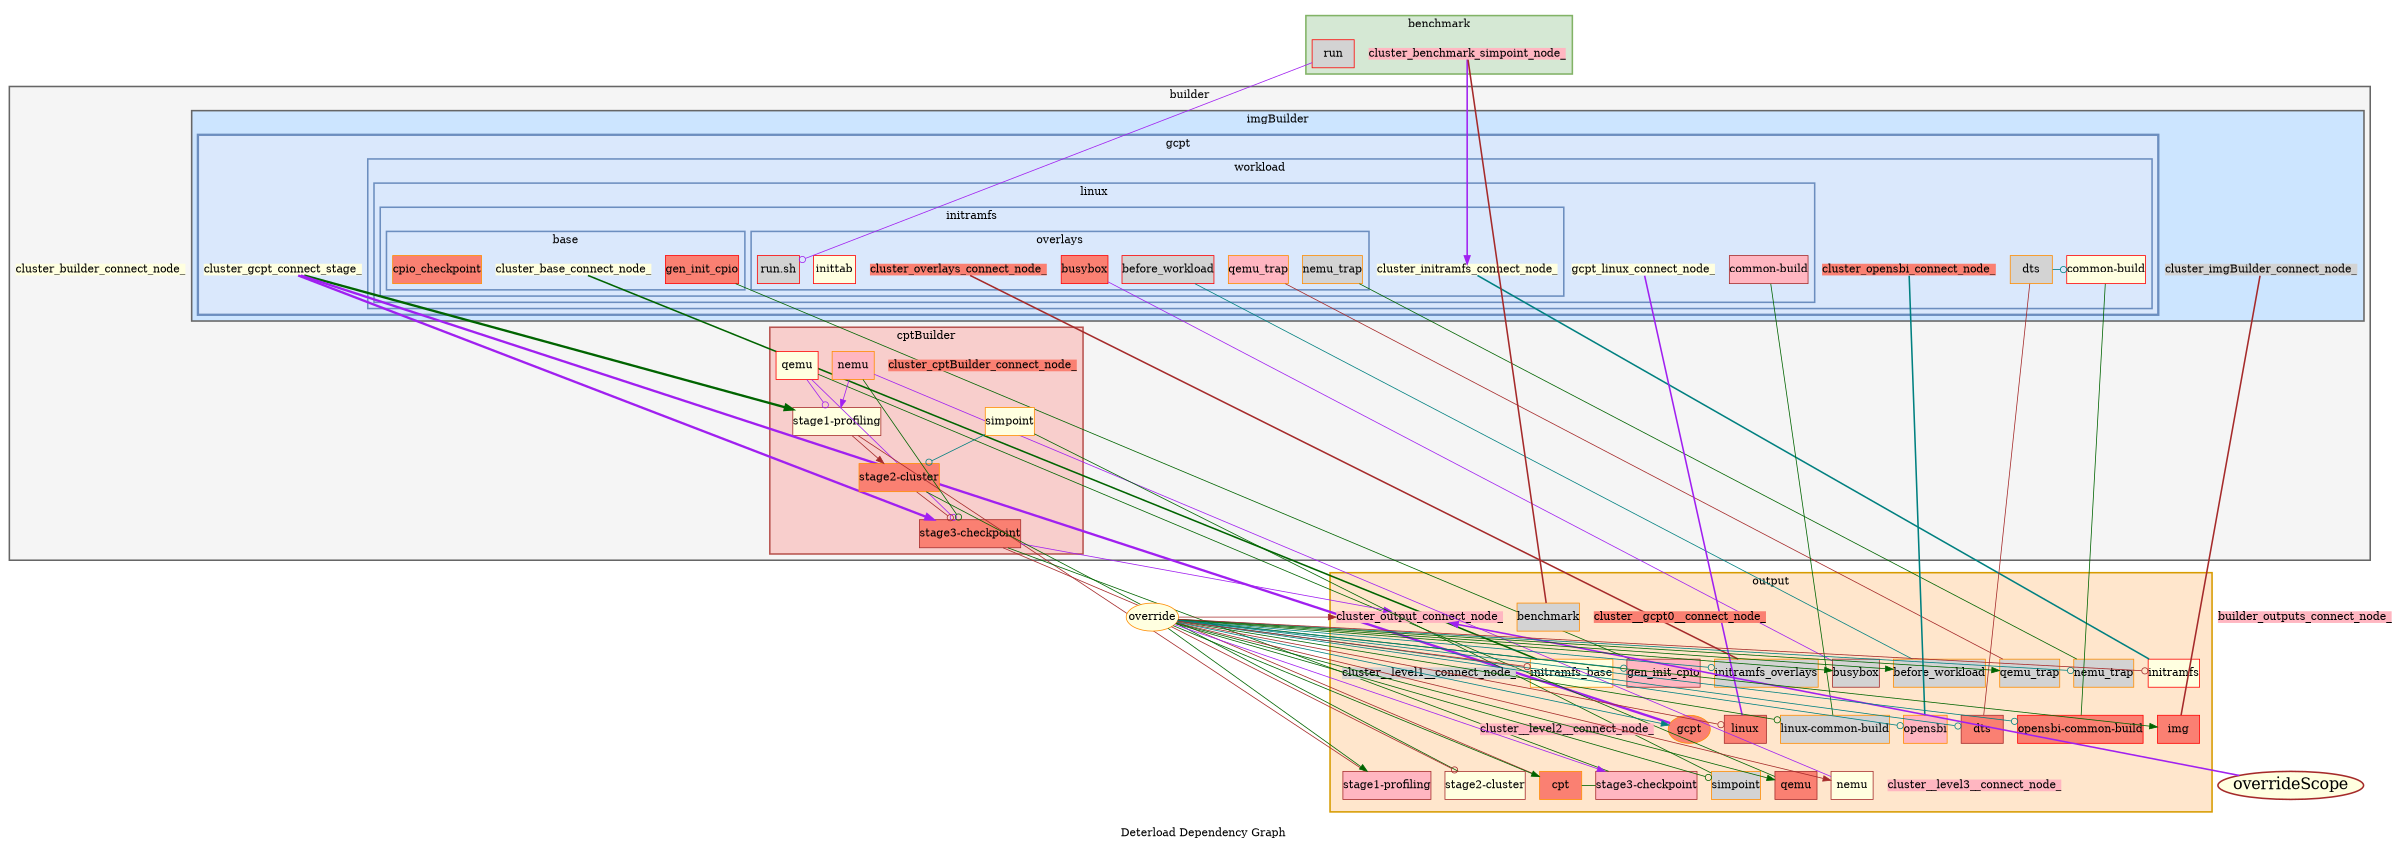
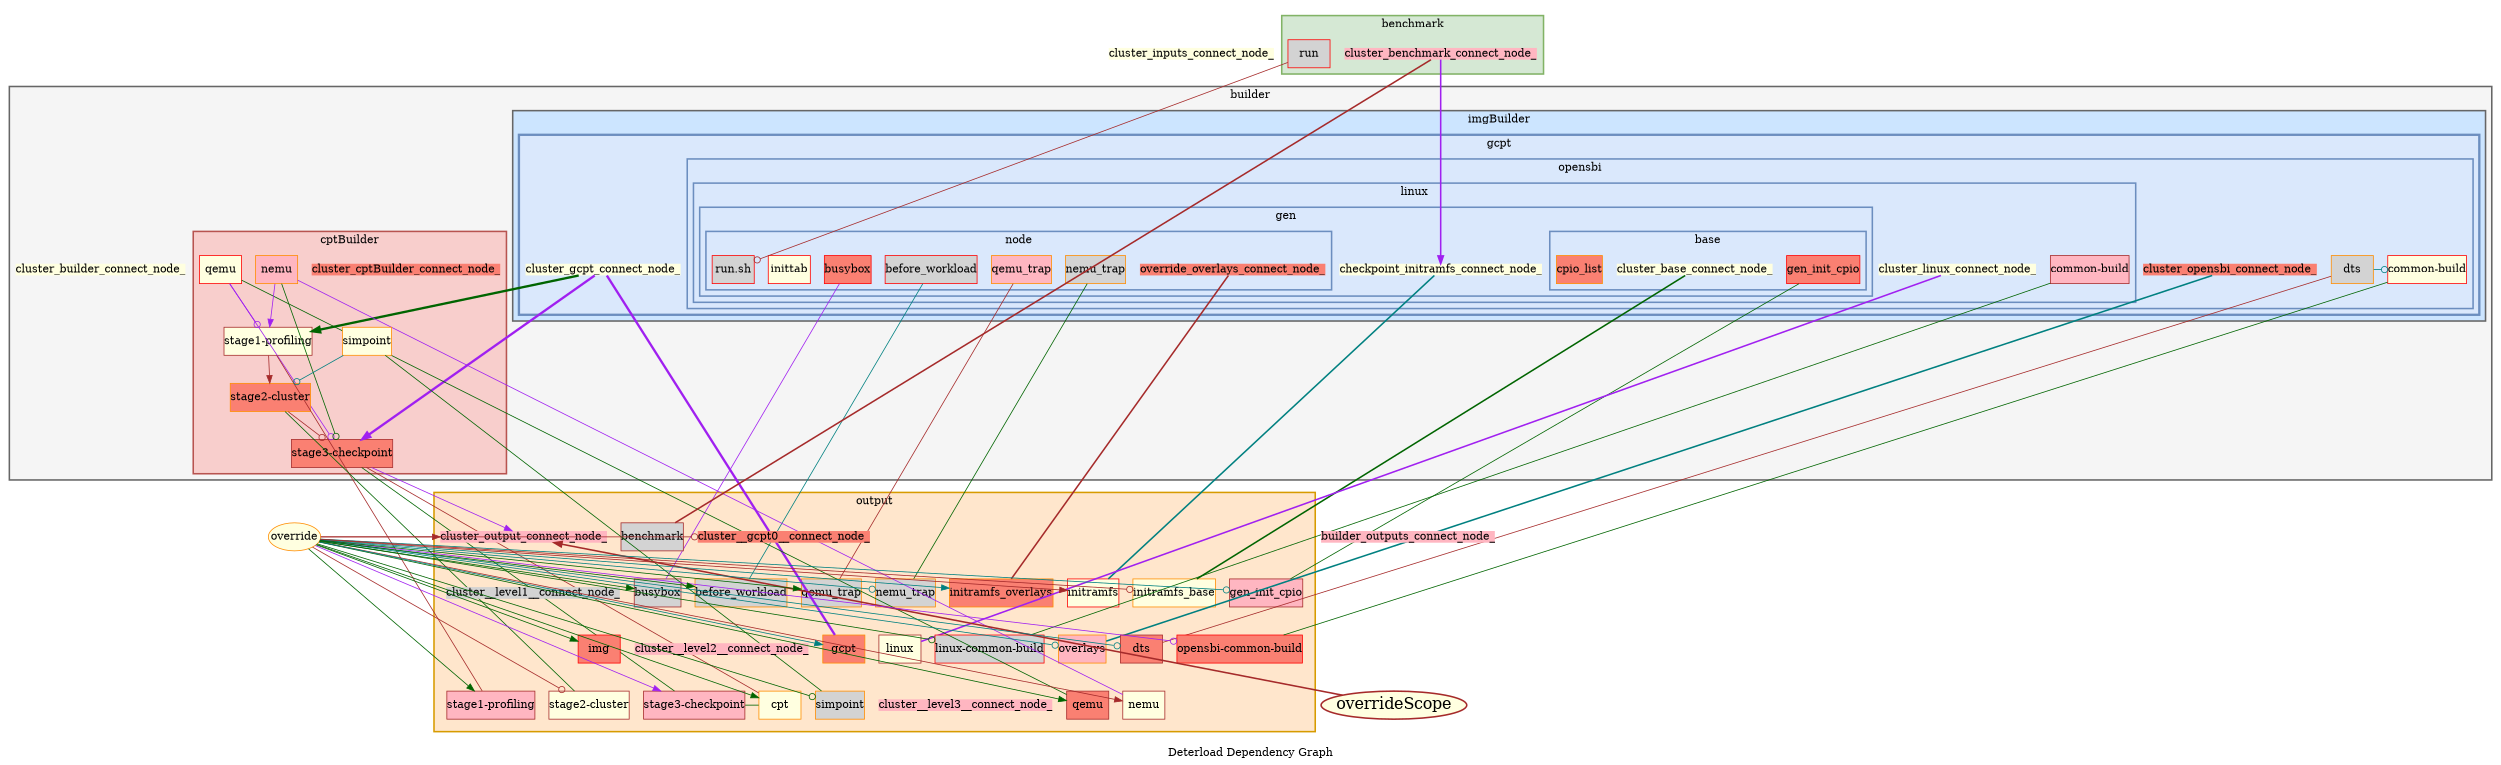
node "cluster_inputs_connect_node_": added
node "cluster_benchmark_simpoint_node_": label "cluster_benchmark_simpoint_node_" -> "cluster_benchmark_connect_node_"
edge "run" -> "run.sh": color purple -> brown
cluster "workload": label "workload" -> "opensbi"
cluster "initramfs": label "initramfs" -> "gen"
cluster "overlays": label "overlays" -> "node"
node "cluster_gcpt_connect_stage_": label "cluster_gcpt_connect_stage_" -> "cluster_gcpt_connect_node_"
node "cpio_checkpoint": label "cpio_checkpoint" -> "cpio_list"
node "cluster_overlays_connect_node_": label "cluster_overlays_connect_node_" -> "override_overlays_connect_node_"
node "cluster_initramfs_connect_node_": label "cluster_initramfs_connect_node_" -> "checkpoint_initramfs_connect_node_"
node "gcpt_linux_connect_node_": label "gcpt_linux_connect_node_" -> "cluster_linux_connect_node_"
node "cluster_imgBuilder_connect_node_": removed
node "benchmark": color darkorange -> brown
edge "override" -> "initramfs_overlays": arrowhead odot -> normal
edge "override" -> "initramfs": arrowhead odot -> normal
edge "override" -> "opensbi-common-build": color teal -> purple
edge "override" -> "linux": now "override" -> "cluster__gcpt0__connect_node_"
node "initramfs_overlays": fillcolor lightgrey -> salmon
edge "overrideScope" -> "cluster_output_connect_node_": color purple -> brown
node "gcpt": shape ellipse -> box
node "linux": fillcolor salmon -> lightyellow
node "linux-common-build": color darkorange -> red
node "opensbi": label "opensbi" -> "overlays"
node "cpt": fillcolor salmon -> lightyellow
